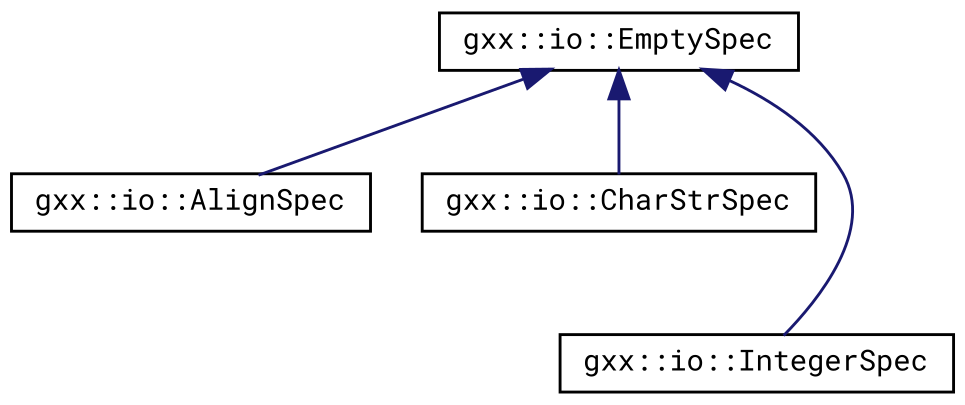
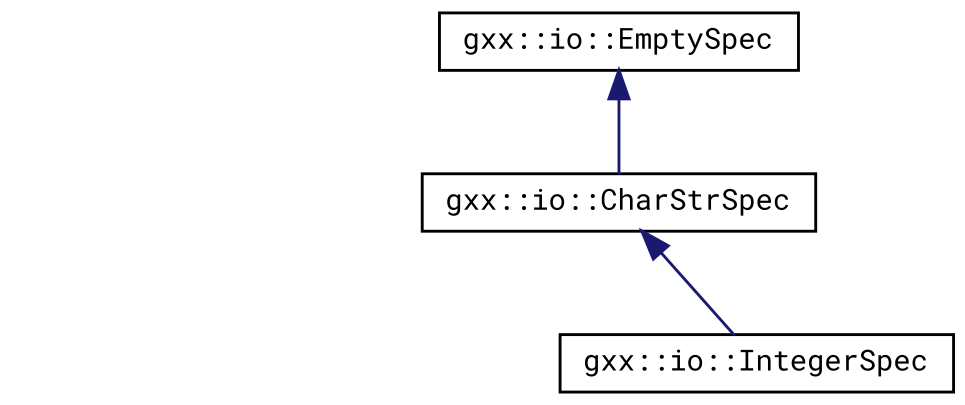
edge "gxx::io::IntegerSpec" -> "gxx::io::EmptySpec": now "gxx::io::IntegerSpec" -> "gxx::io::CharStrSpec"
node "gxx::io::AlignSpec": removed
